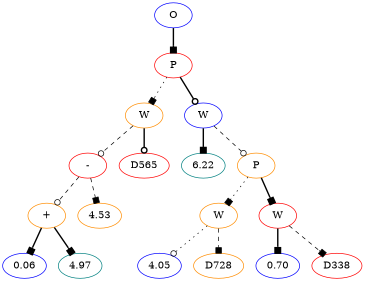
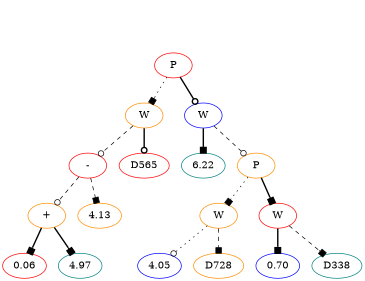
node "O": removed
node "4.53": label "4.53" -> "4.13"
node "0.06": color blue -> red
node "D338": color red -> teal
